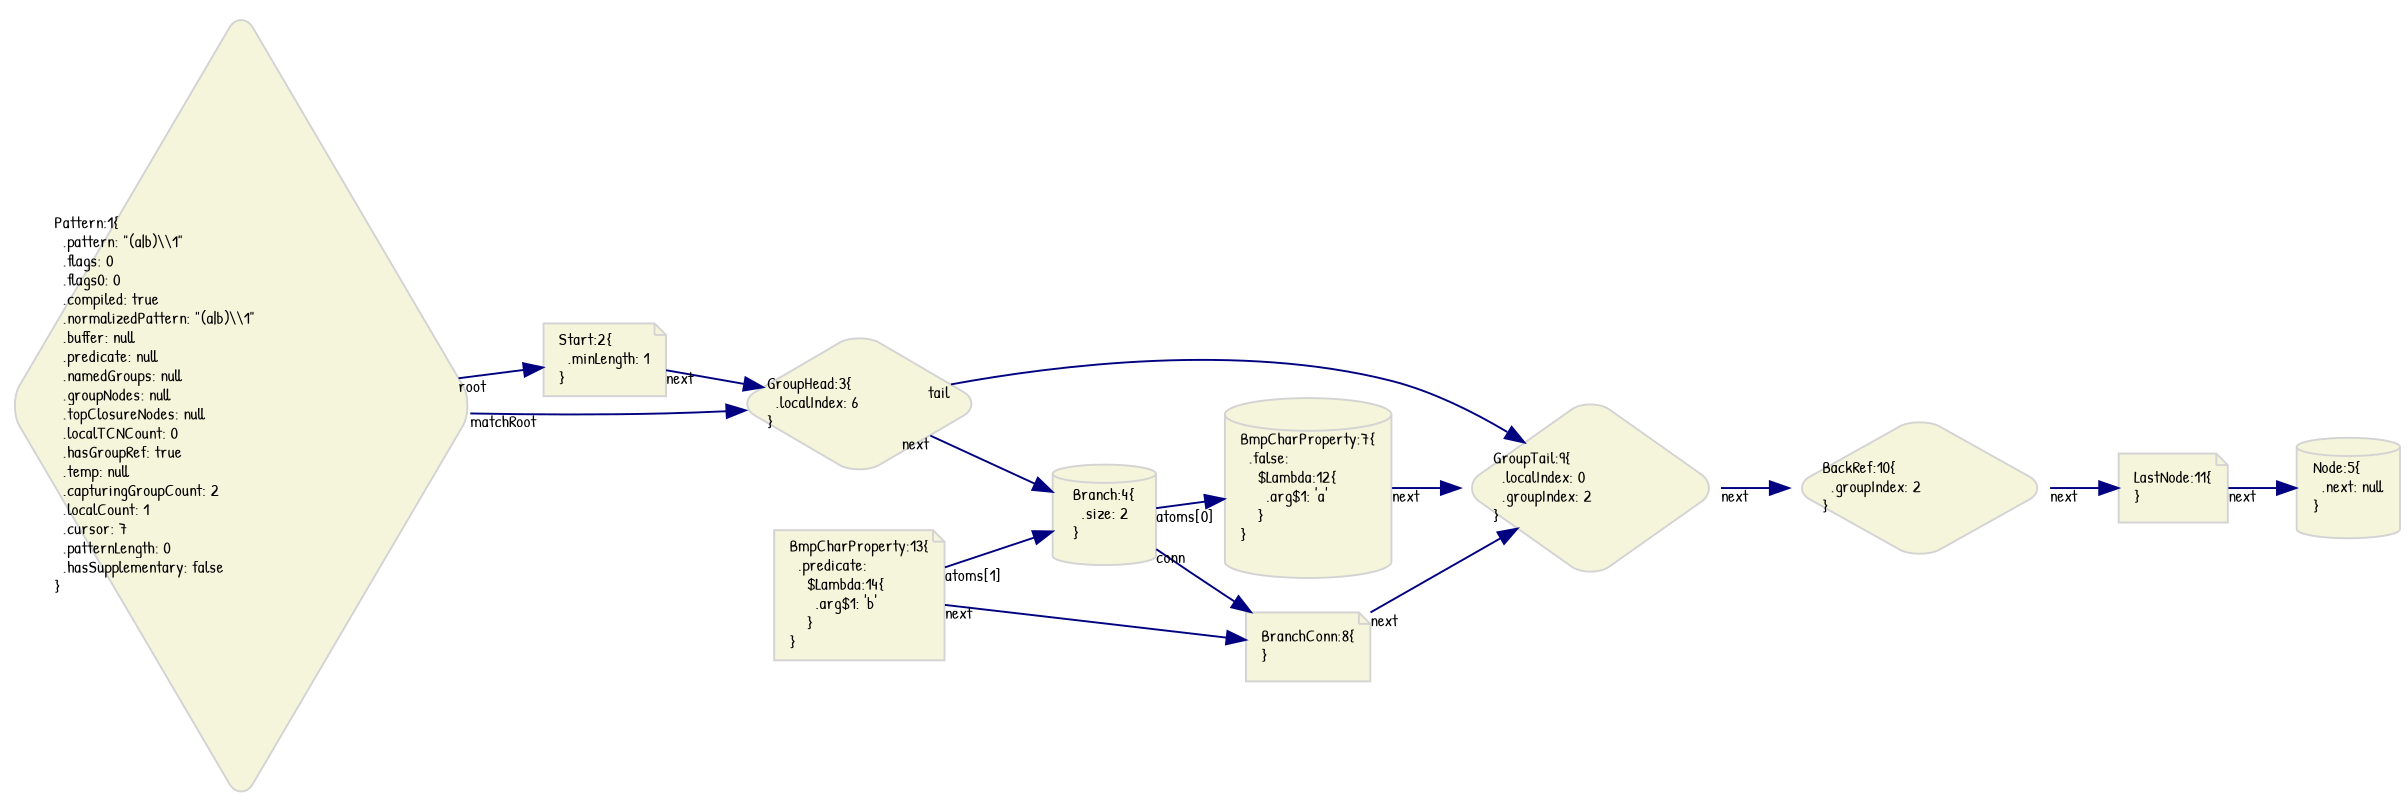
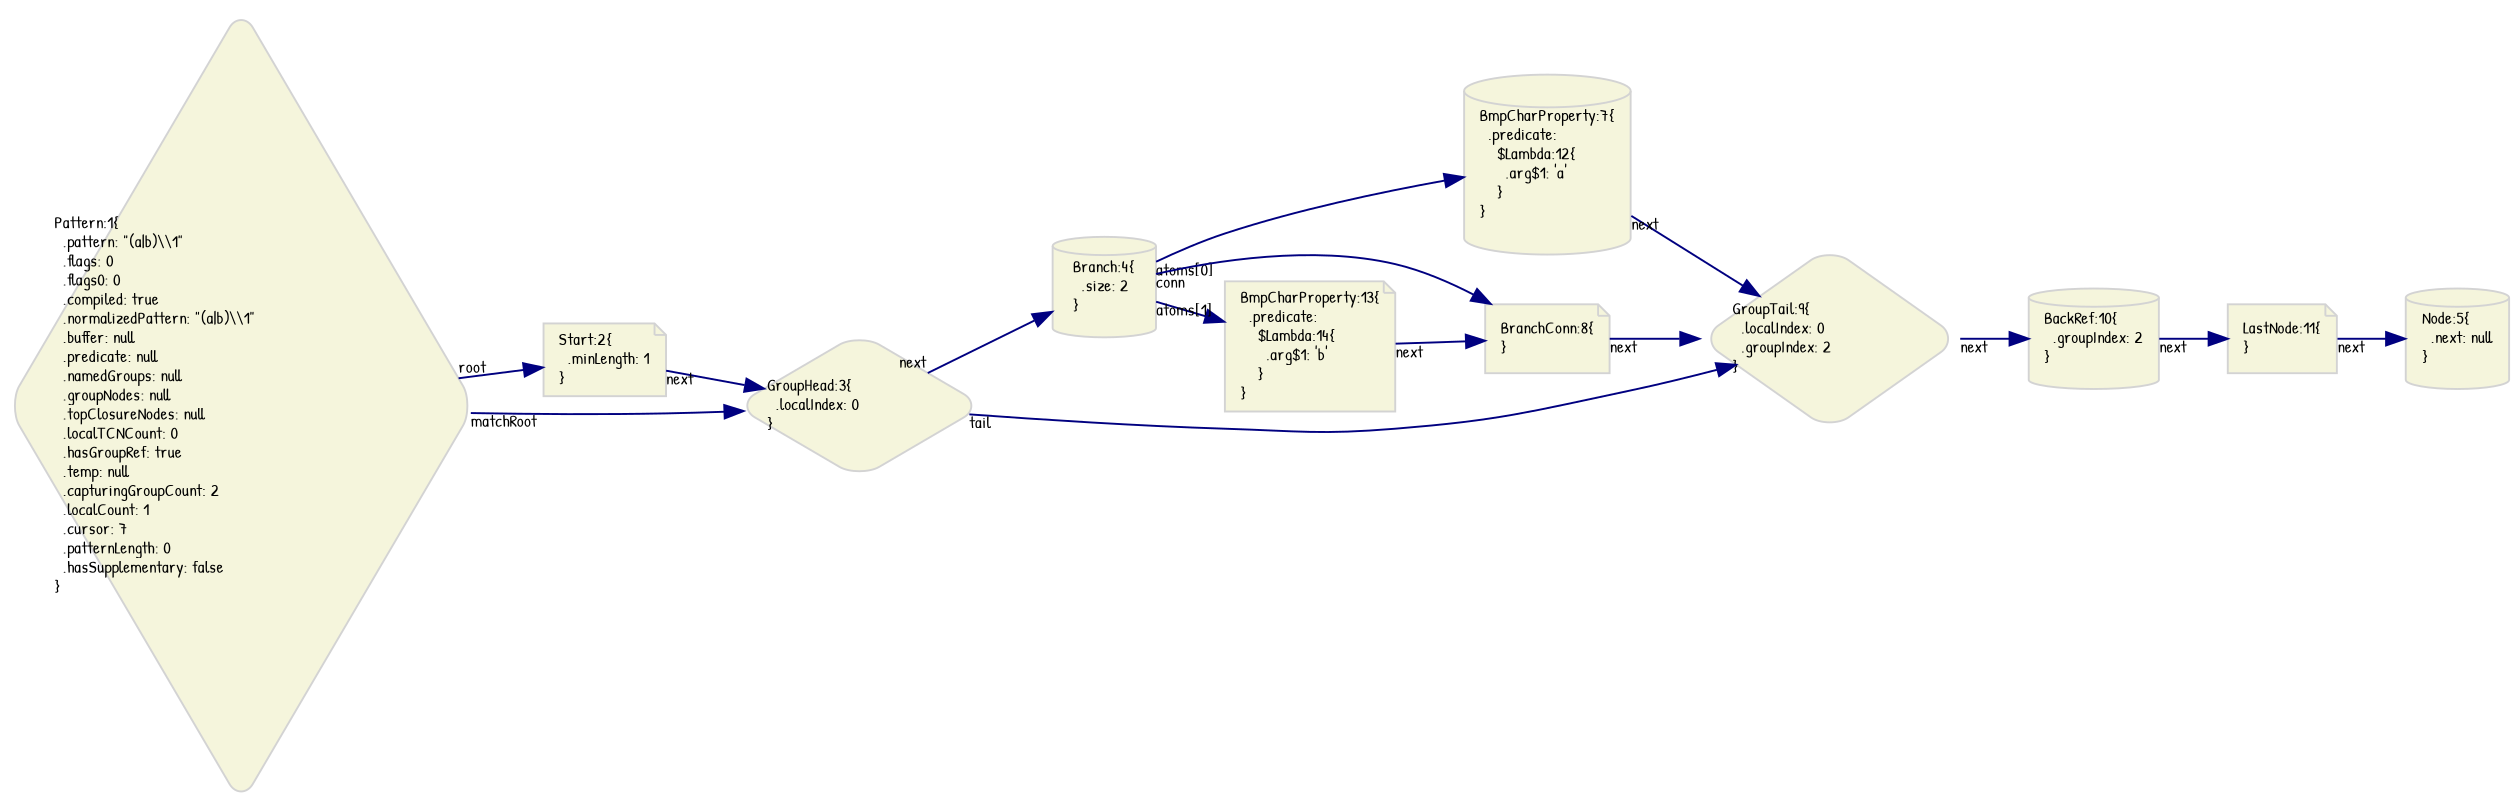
node "GroupHead:3{ .localIndex: 6 }": label "GroupHead:3{ .localIndex: 6 }" -> "GroupHead:3{ .localIndex: 0 }"
node "BmpCharProperty:7{ .false: $Lambda:12{ .arg$1: 'a' } }": label "BmpCharProperty:7{ .false: $Lambda:12{ .arg$1: 'a' } }" -> "BmpCharProperty:7{ .predicate: $Lambda:12{ .arg$1: 'a' } }"
node "BackRef:10{ .groupIndex: 2 }": shape diamond -> cylinder
edge "BmpCharProperty:13{ .predicate: $Lambda:14{ .arg$1: 'b' } }" -> "Branch:4{ .size: 2 }": reversed
